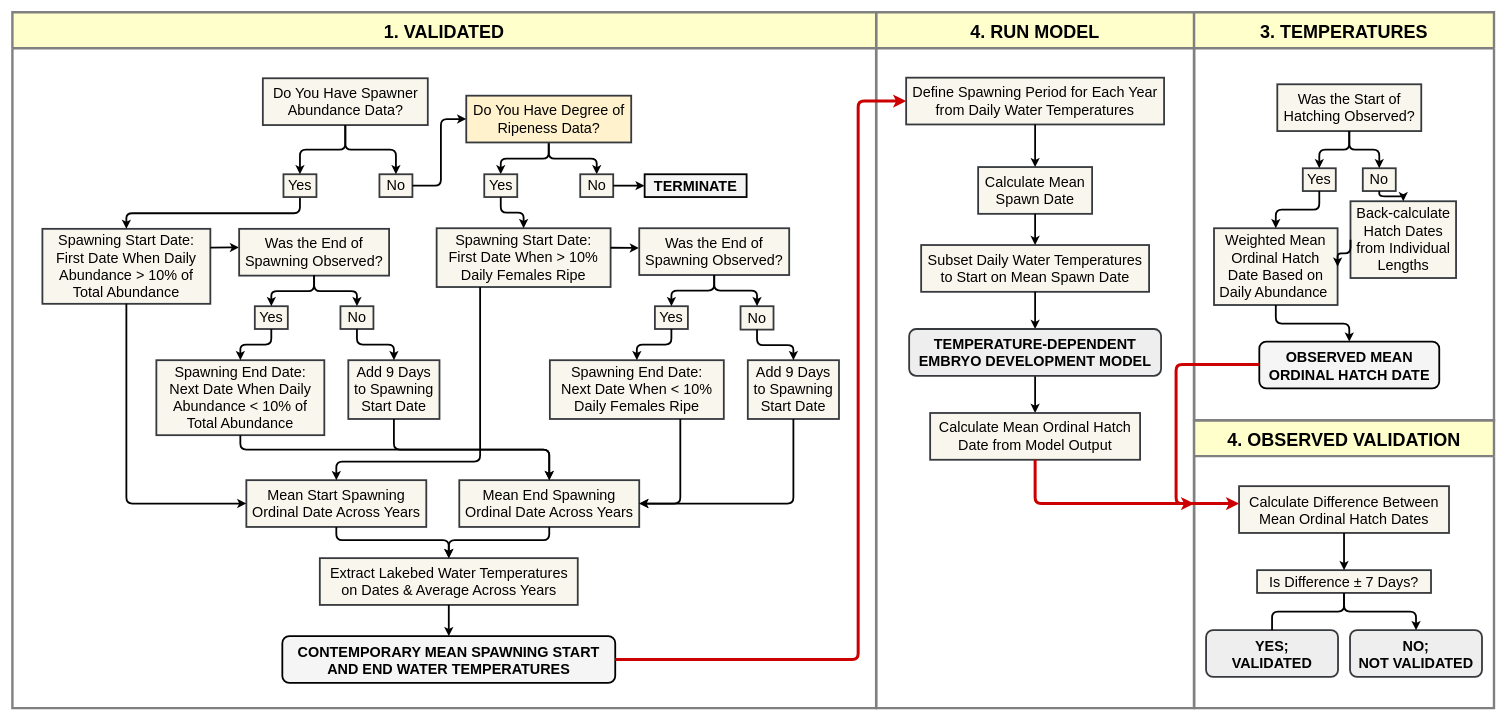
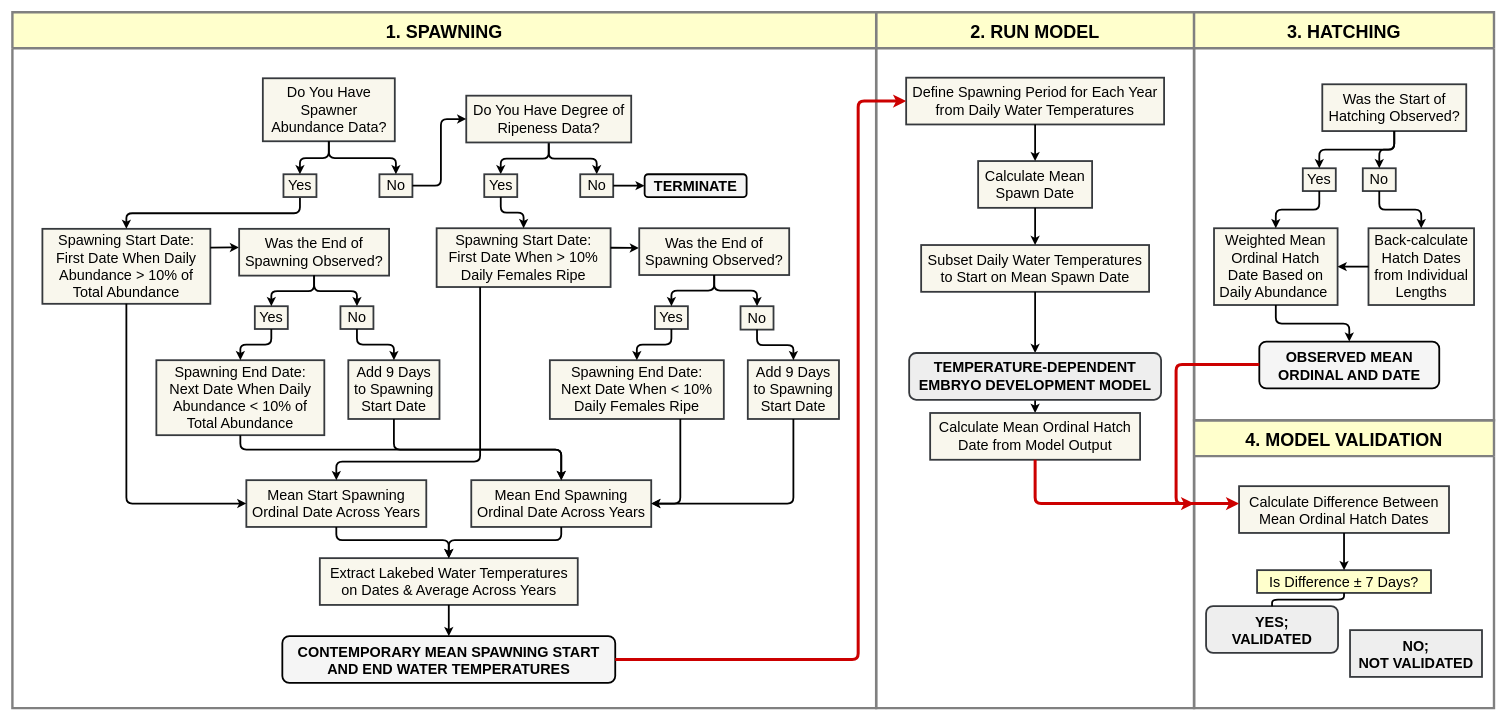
node "1. VALIDATED": label "1. VALIDATED" -> "1. SPAWNING"
node "4. RUN MODEL": label "4. RUN MODEL" -> "2. RUN MODEL"
node "3. TEMPERATURES": label "3. TEMPERATURES" -> "3. HATCHING"
node "Do You Have Spawner Abundance Data?": size 165x47 -> 132x63
node "Was the Start of Hatching Observed?": moved (1350, 108) -> (1395, 108)
node "Do You Have Degree of Ripeness Data?": fillcolor #fff2cc -> #f9f7ed
node "TERMINATE": shape rectangle -> rounded rectangle
node "Calculate Mean Spawn Date": moved (1035, 191) -> (1035, 185)
node "Back-calculate Hatch Dates from Individual Lengths": moved (1404, 240) -> (1422, 267)
node "TEMPERATURE-DEPENDENT EMBRYO DEVELOPMENT MODEL": moved (1035, 353) -> (1035, 377)
node "OBSERVED MEAN ORDINAL HATCH DATE": label "OBSERVED MEAN ORDINAL HATCH DATE" -> "OBSERVED MEAN ORDINAL AND DATE"
node "4. OBSERVED VALIDATION": label "4. OBSERVED VALIDATION" -> "4. MODEL VALIDATION"
node "Mean End Spawning Ordinal Date Across Years": moved (549, 504) -> (561, 504)
node "Is Difference ± 7 Days?": fillcolor #f9f7ed -> #ffffcc
edge "Is Difference ± 7 Days?" -> "NO; NOT VALIDATED": removed
node "YES; VALIDATED": moved (1272, 654) -> (1272, 630)
node "NO; NOT VALIDATED": shape rounded rectangle -> rectangle
